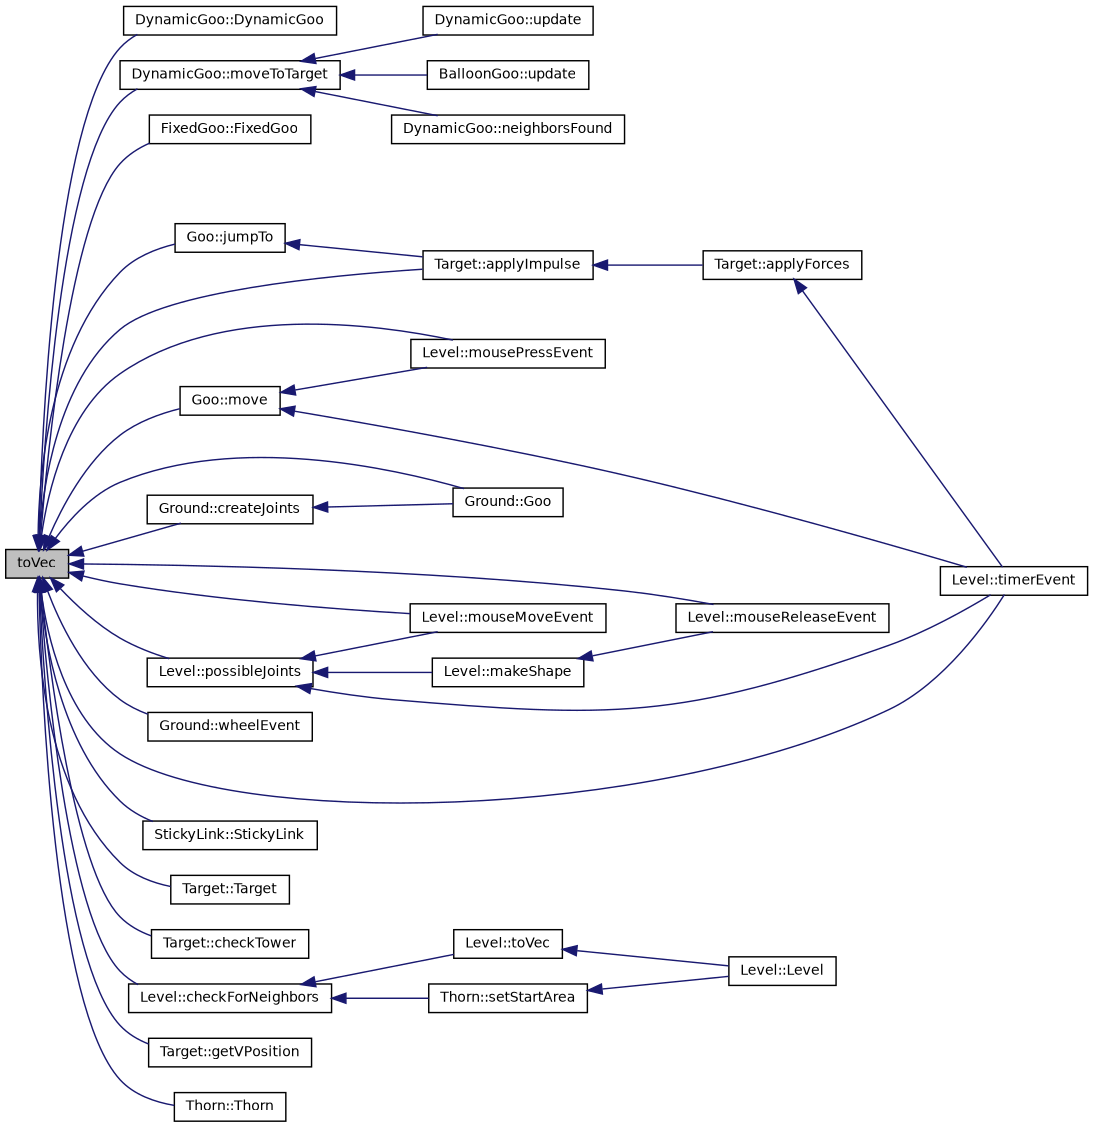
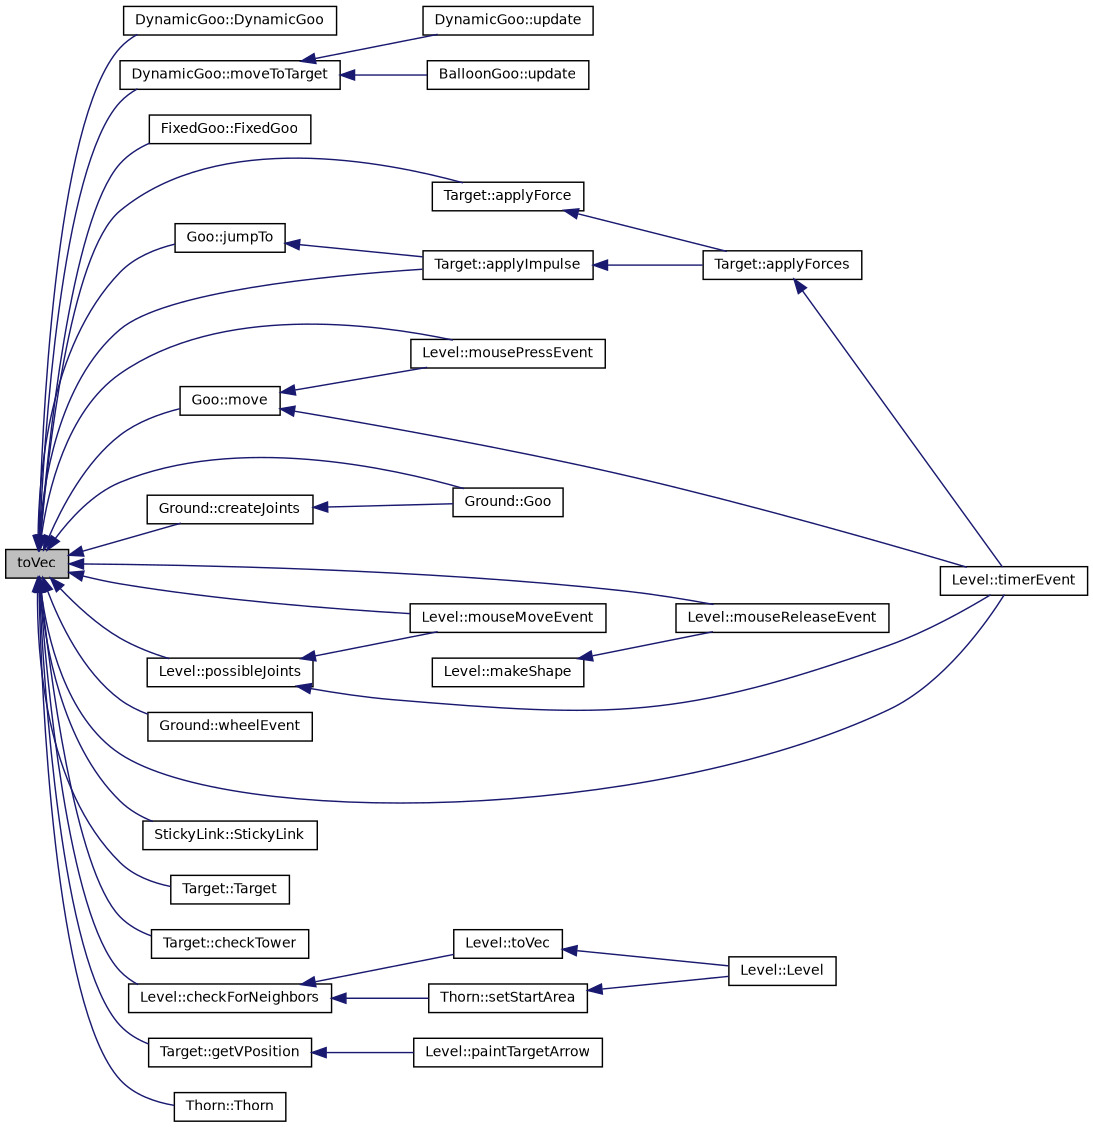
node "DynamicGoo::neighborsFound": removed
node "Target::applyForce": added
edge "Level::makeShape" -> "Level::possibleJoints": removed
node "Level::paintTargetArrow": added
